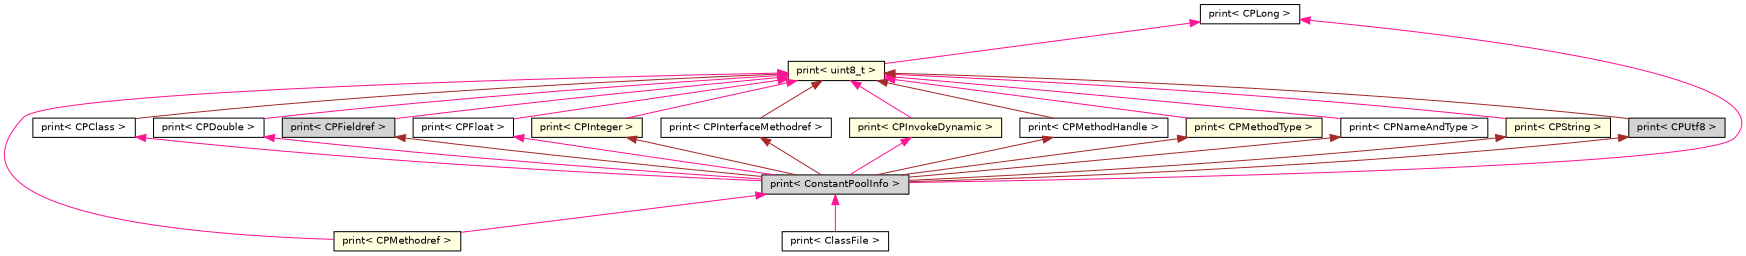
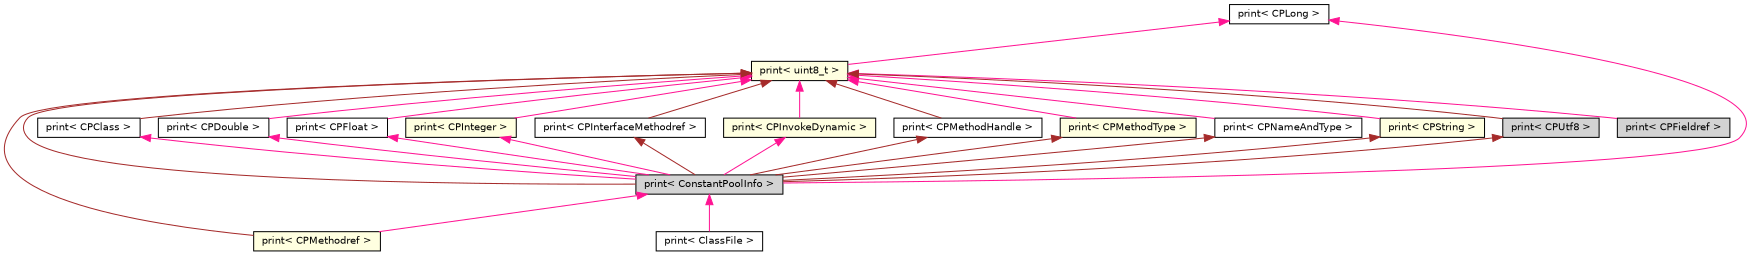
edge "print< CPMethodref >" -> "print< uint8_t >": color deeppink -> brown
edge "print< ConstantPoolInfo >" -> "print< CPInteger >": color brown -> deeppink
edge "print< ConstantPoolInfo >" -> "print< CPFieldref >": now "print< ConstantPoolInfo >" -> "print< uint8_t >"
